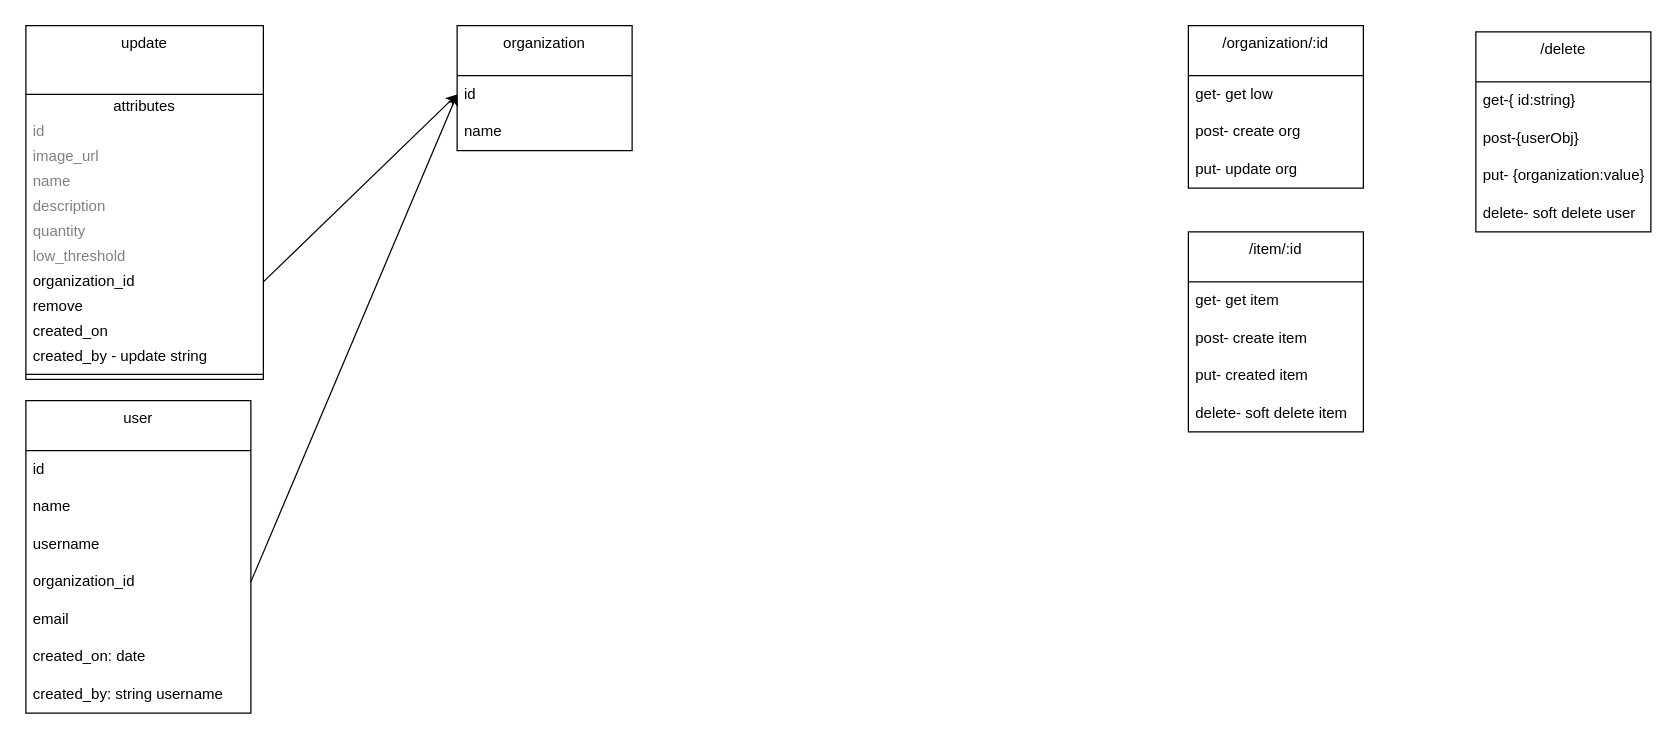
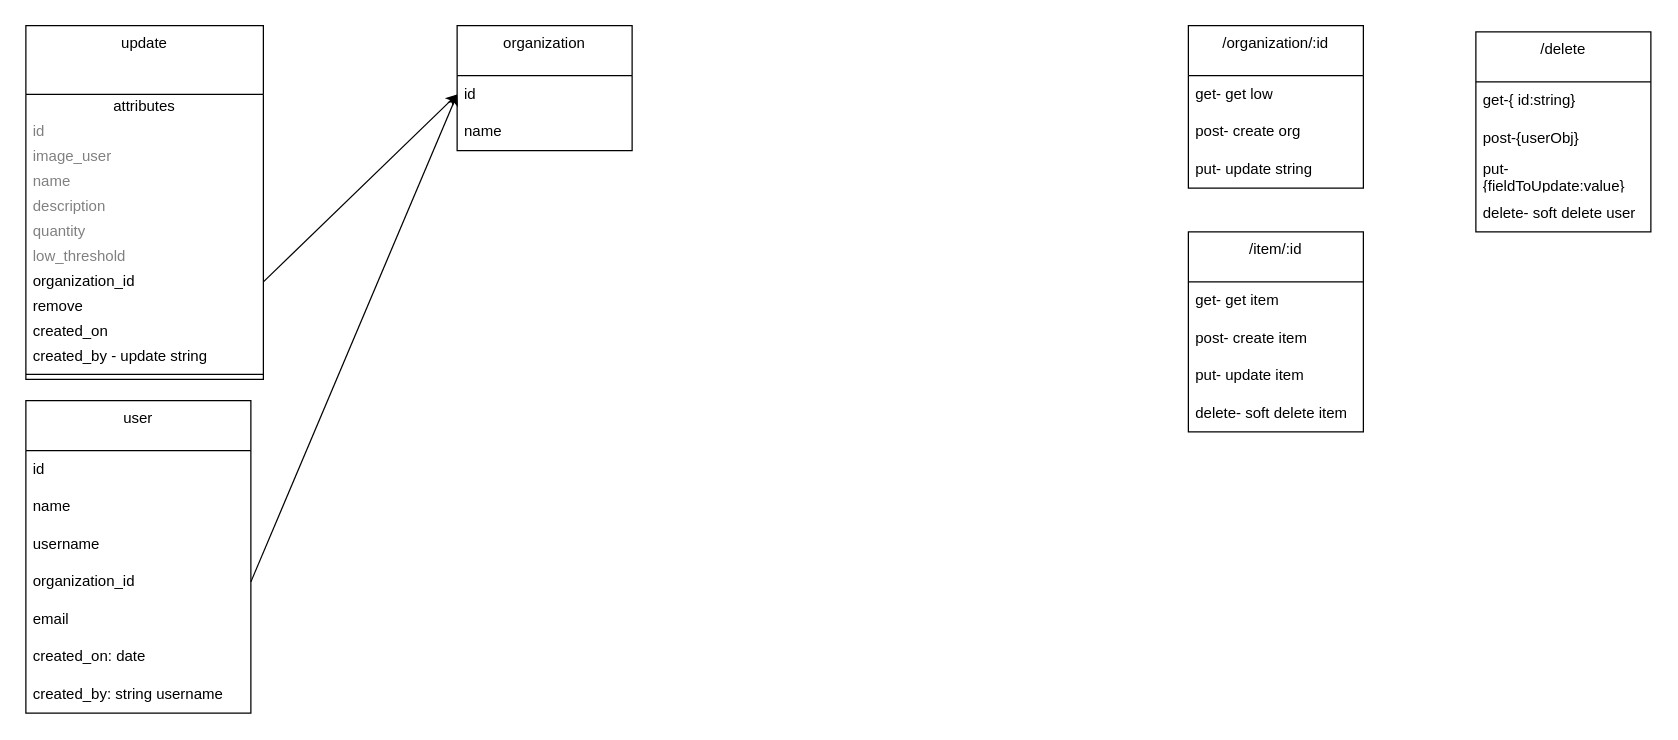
node "image_url": label "image_url" -> "image_user"
node "put- update org": label "put- update org" -> "put- update string"
node "put- {organization:value}": label "put- {organization:value}" -> "put- {fieldToUpdate:value}"
node "put- created item": label "put- created item" -> "put- update item"
